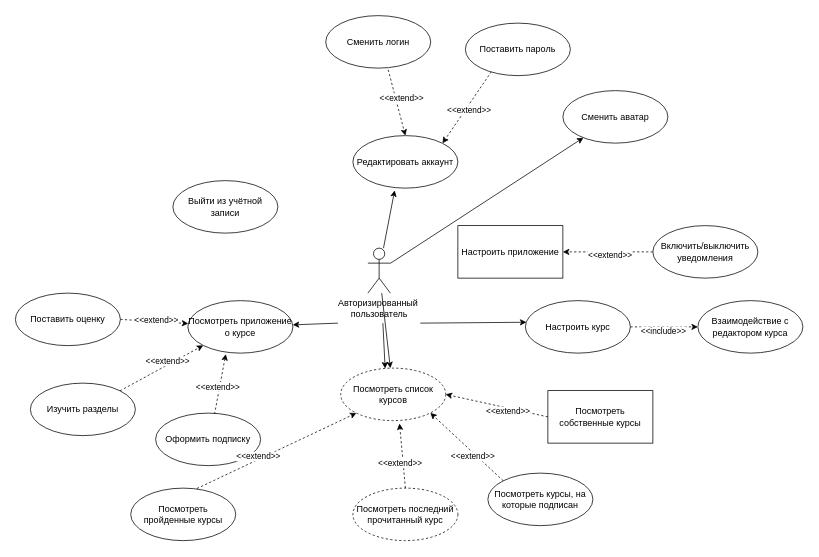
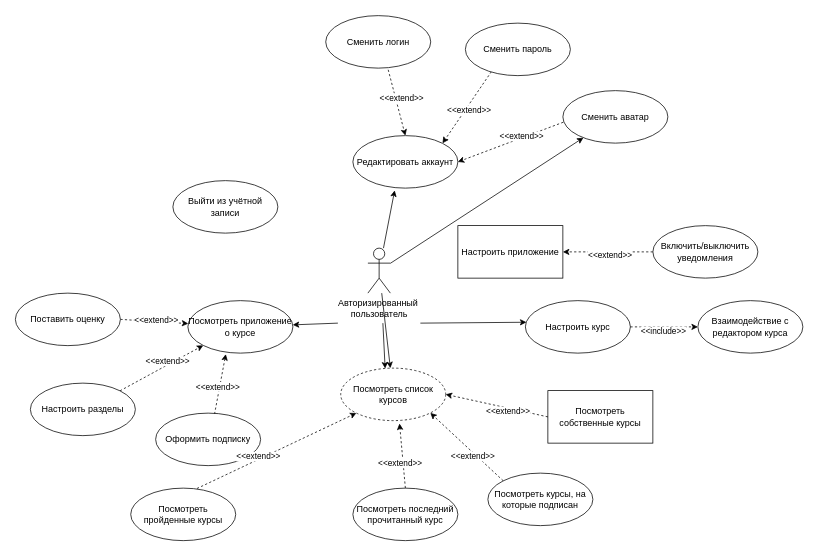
node "Поставить пароль": label "Поставить пароль" -> "Сменить пароль"
edge "Сменить аватар" -> "Редактировать аккаунт": added, label "<<extend>>"
node "Изучить разделы": label "Изучить разделы" -> "Настроить разделы"
node "Посмотреть последний прочитанный курс": style dashed -> solid
